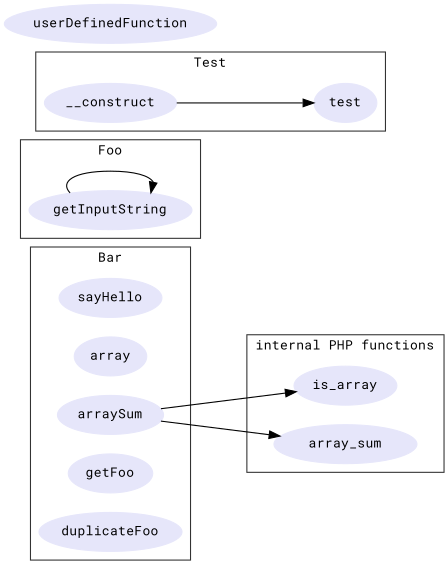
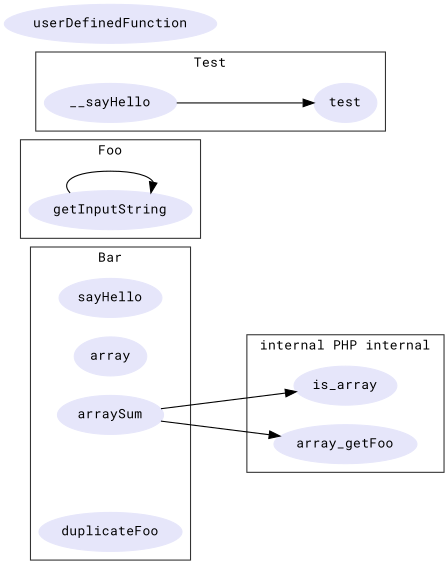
node "__construct": label "__construct" -> "__sayHello"
cluster "internal PHP functions": label "internal PHP functions" -> "internal PHP internal"
node "array_sum": label "array_sum" -> "array_getFoo"
node "getFoo": removed
